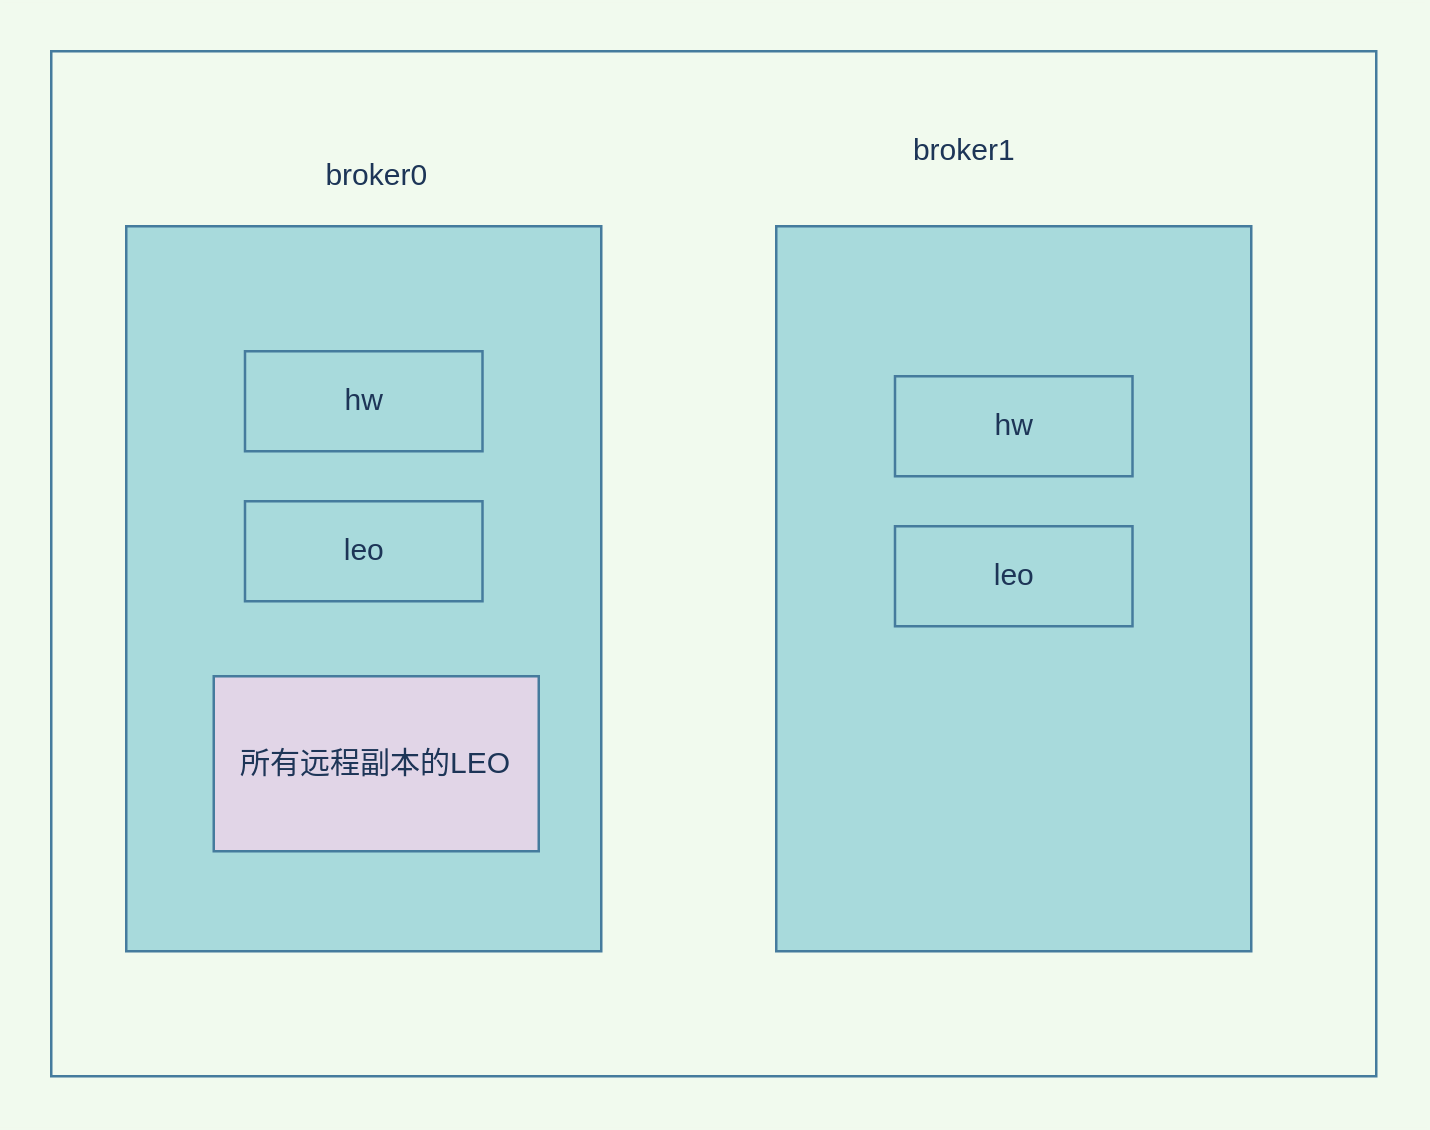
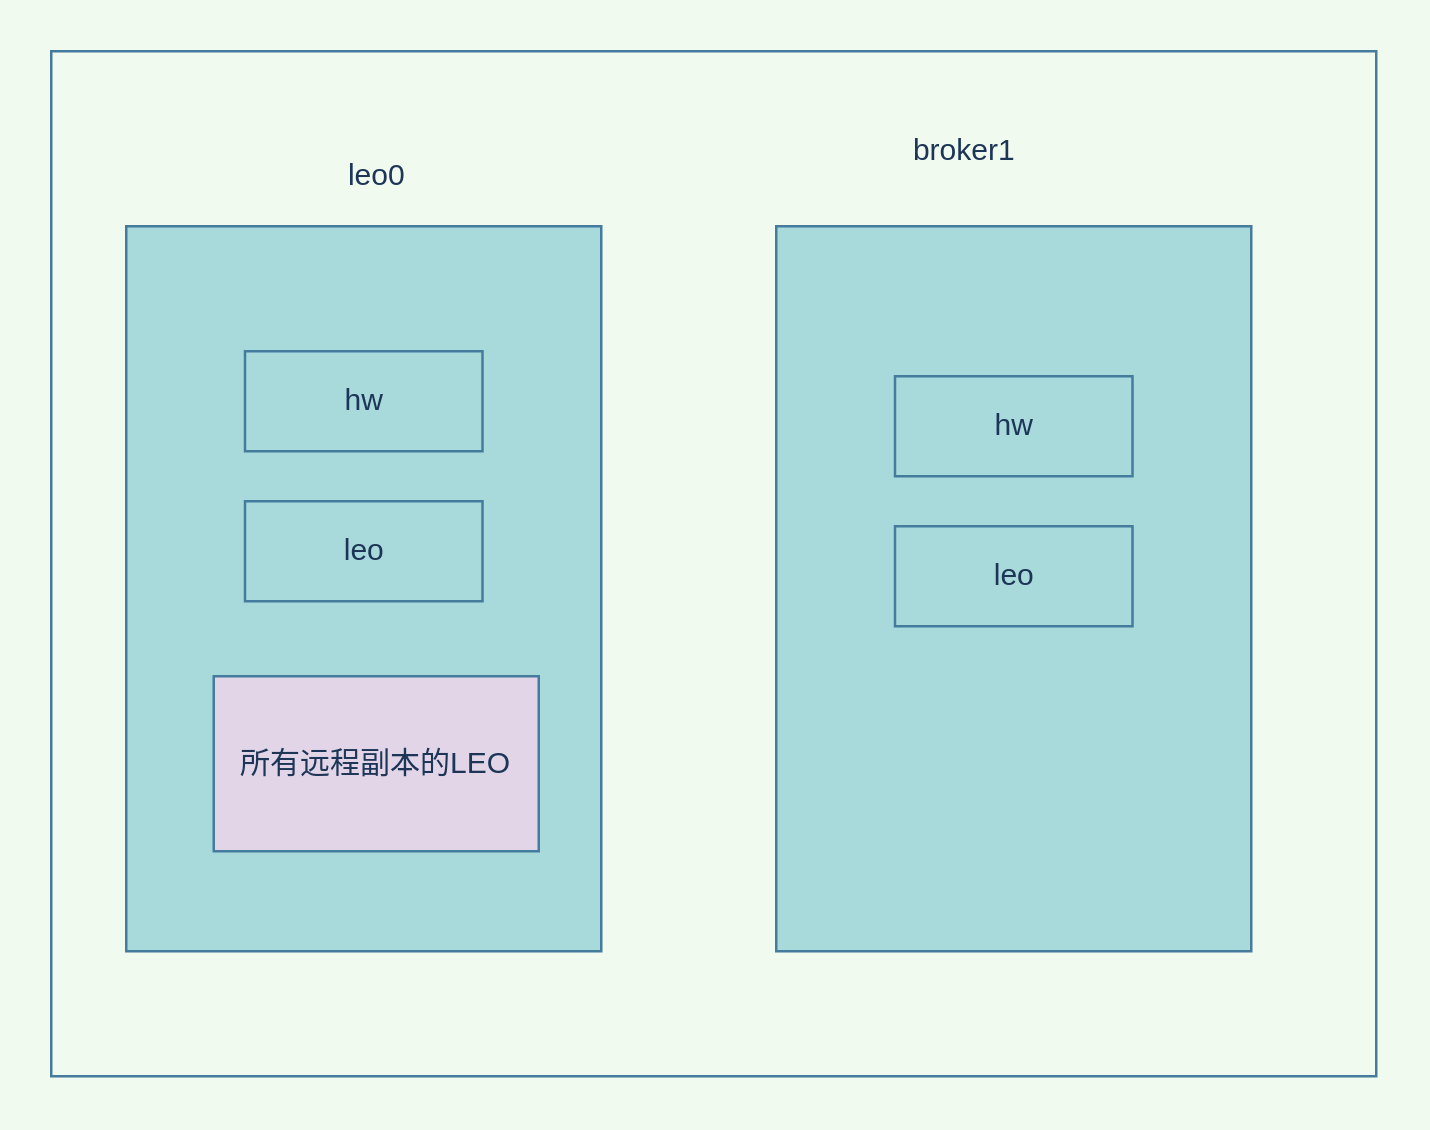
node "broker0": label "broker0" -> "leo0"
